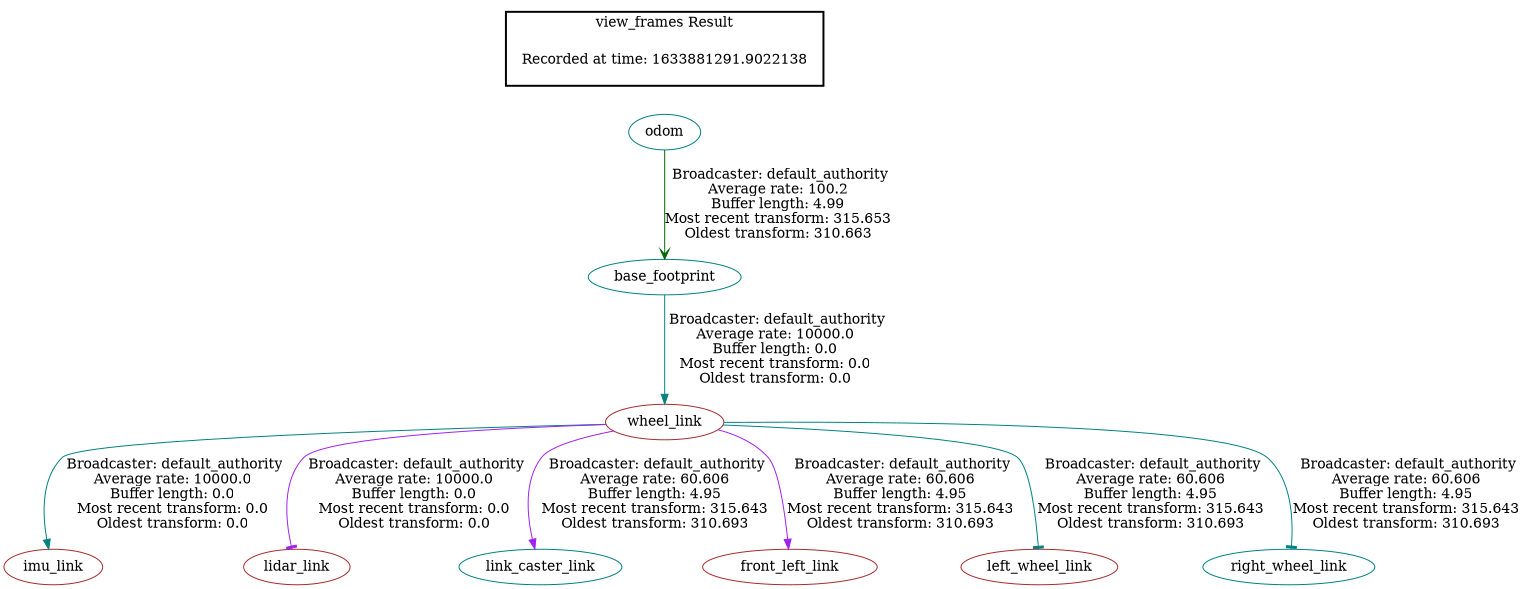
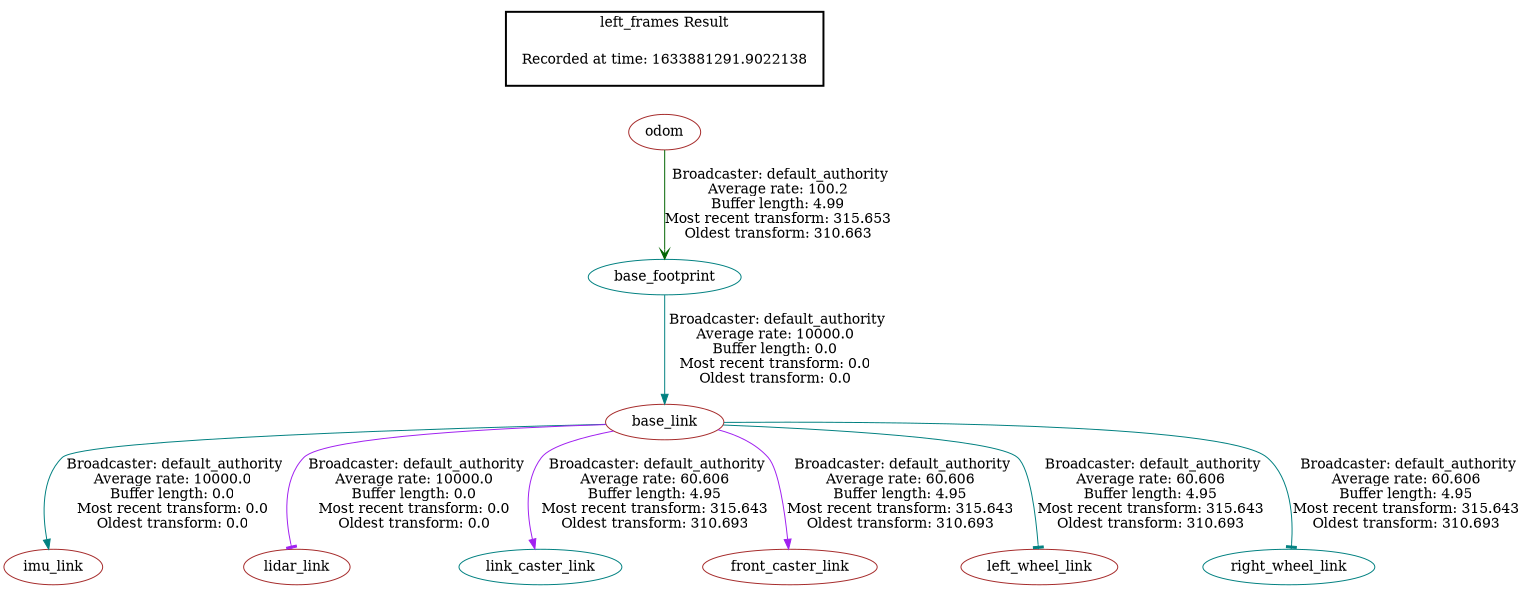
cluster "view_frames Result": label "view_frames Result" -> "left_frames Result"
node "odom": color teal -> brown
node "wheel_link": label "wheel_link" -> "base_link"
node "front_left_link": label "front_left_link" -> "front_caster_link"
